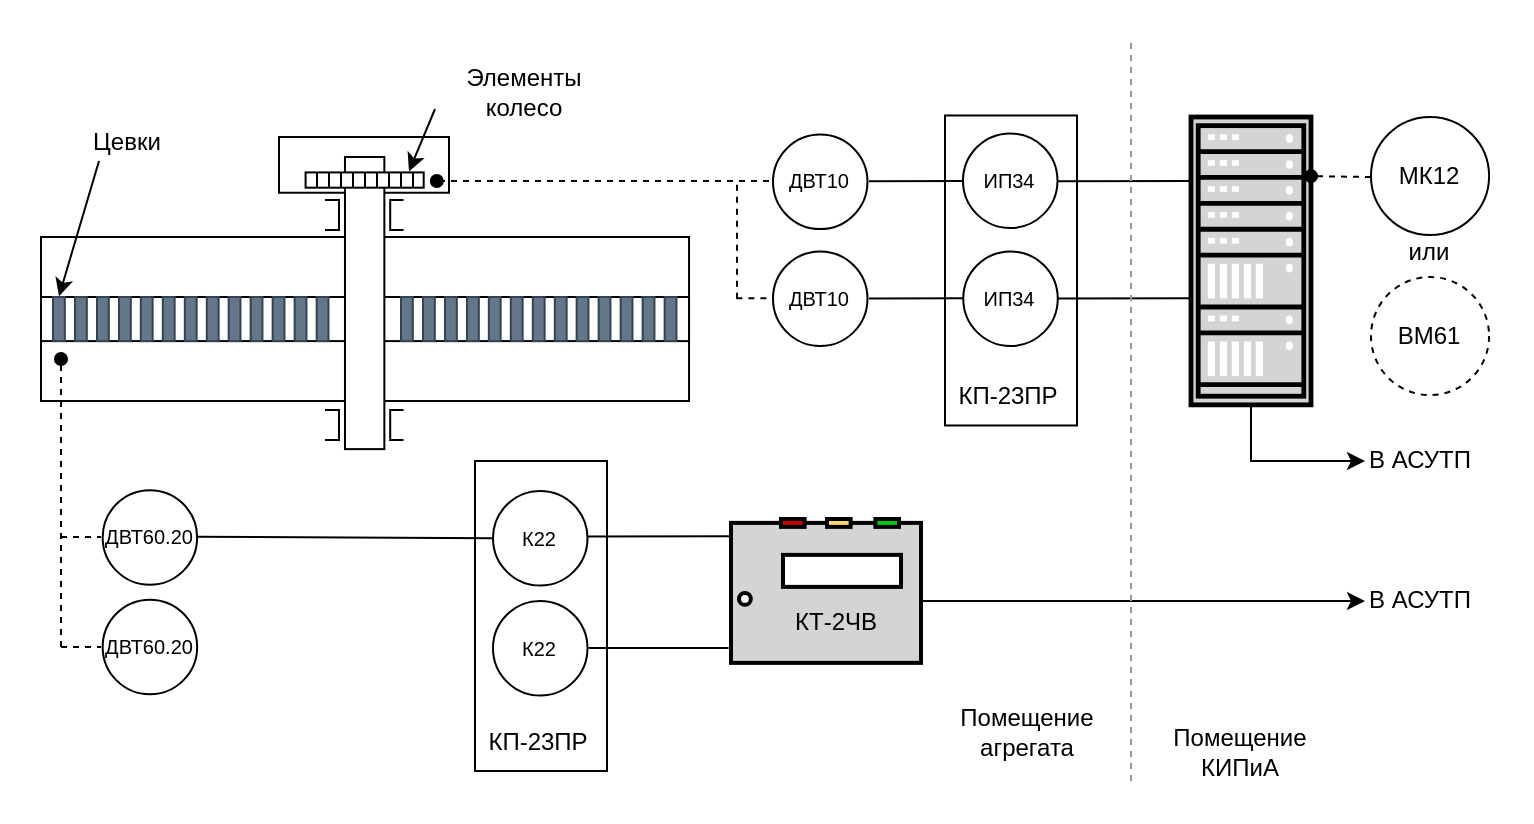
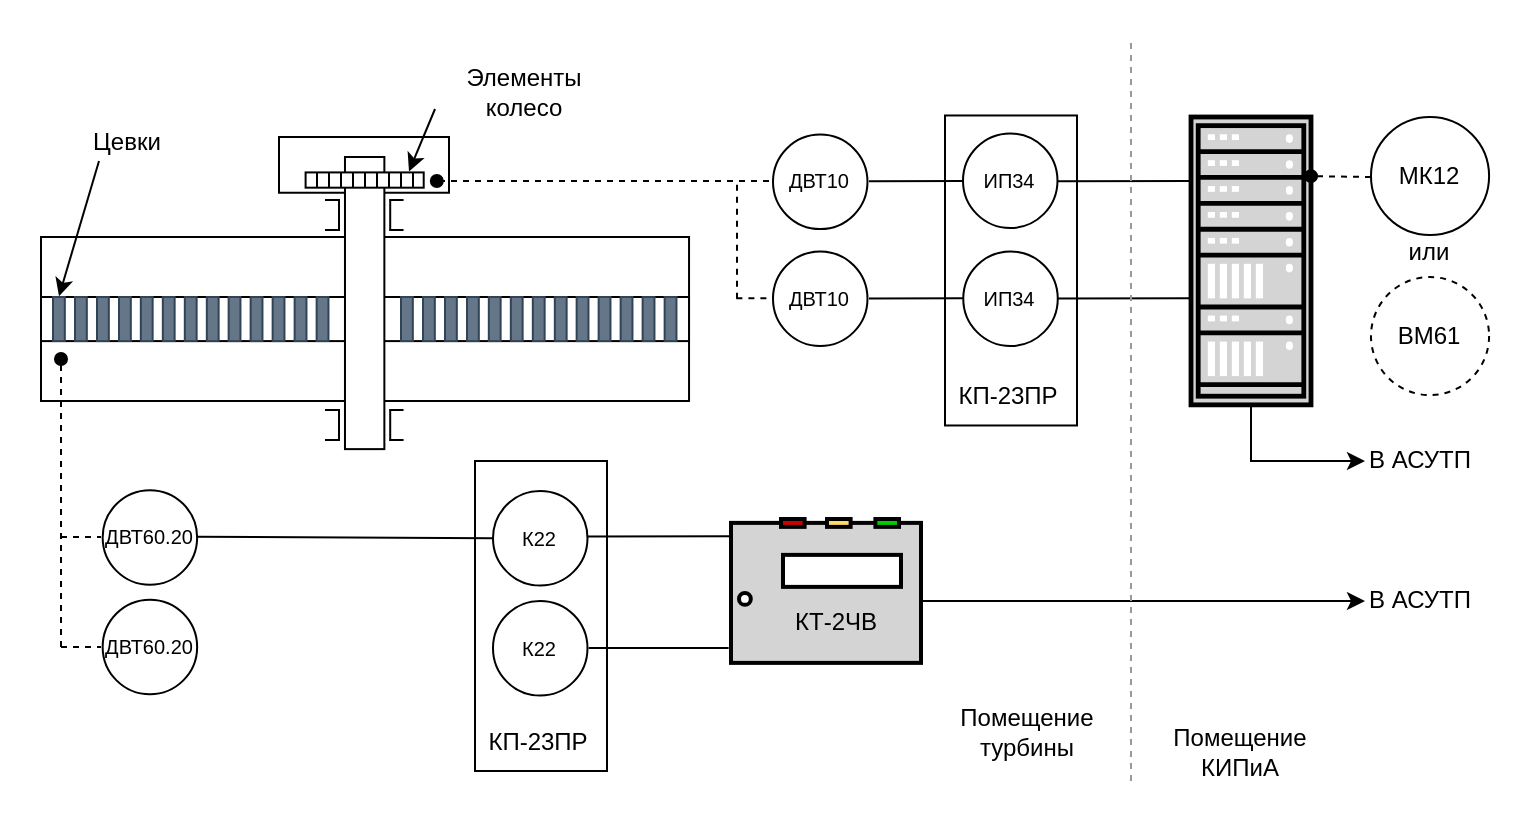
node "Помещение агрегата": label "Помещение агрегата" -> "Помещение турбины"
